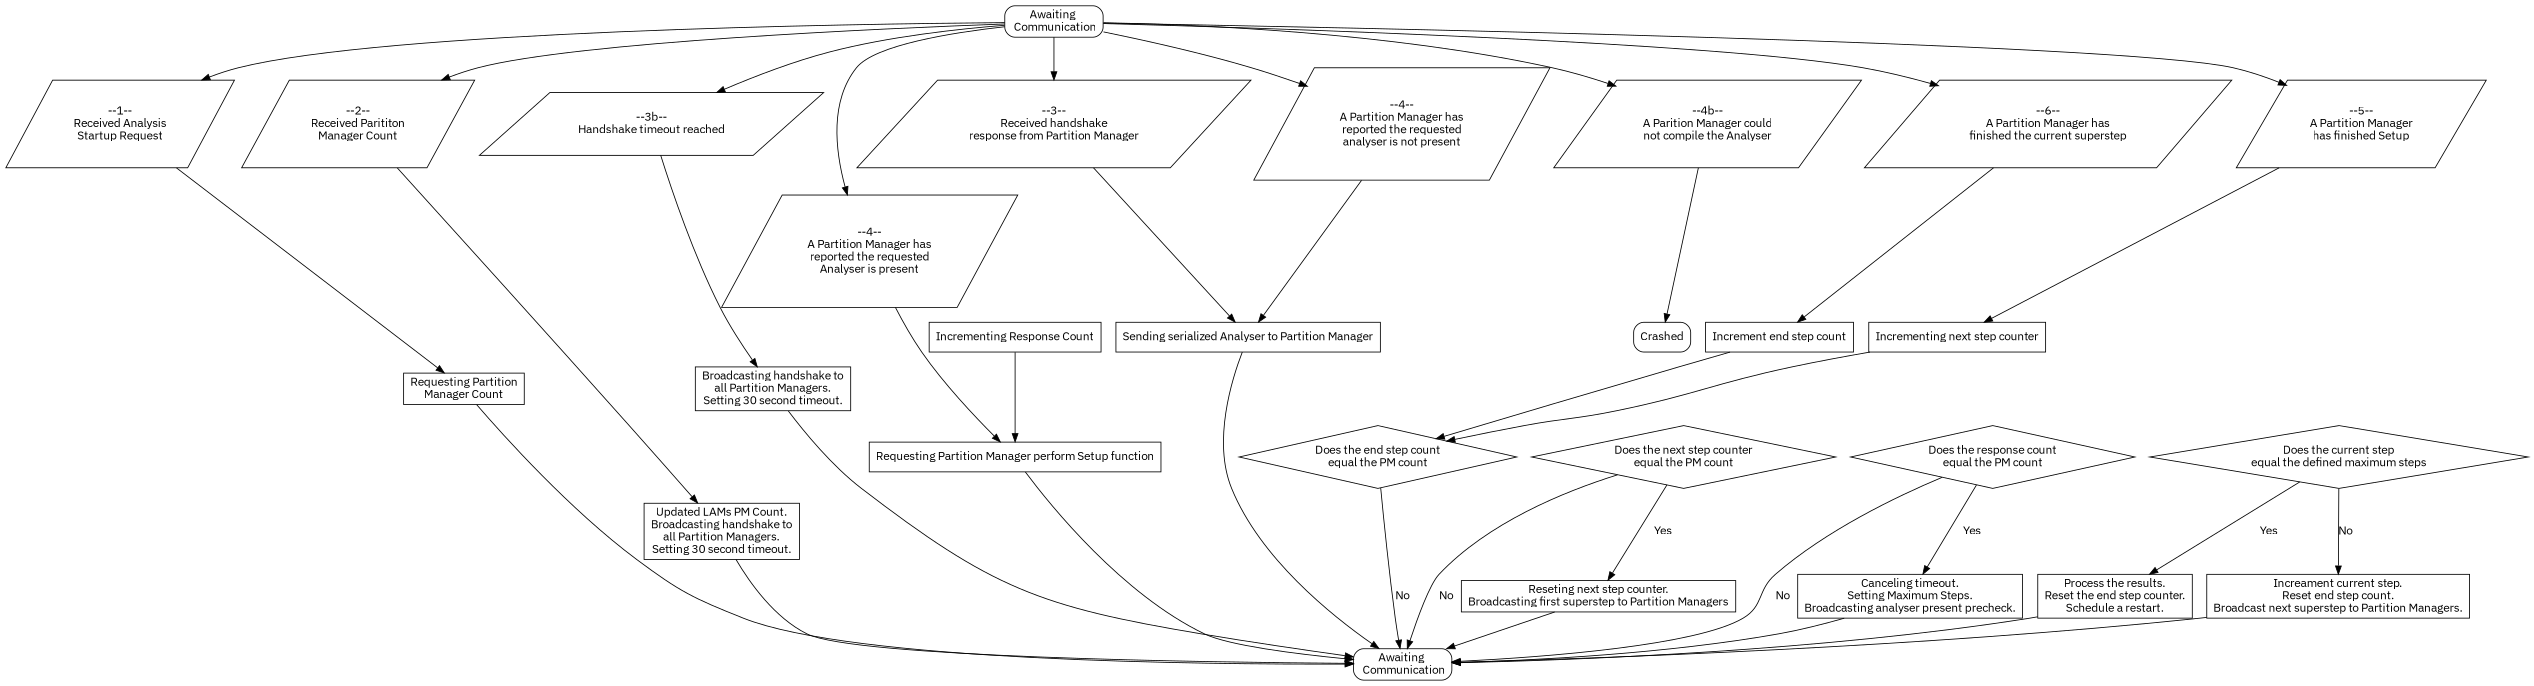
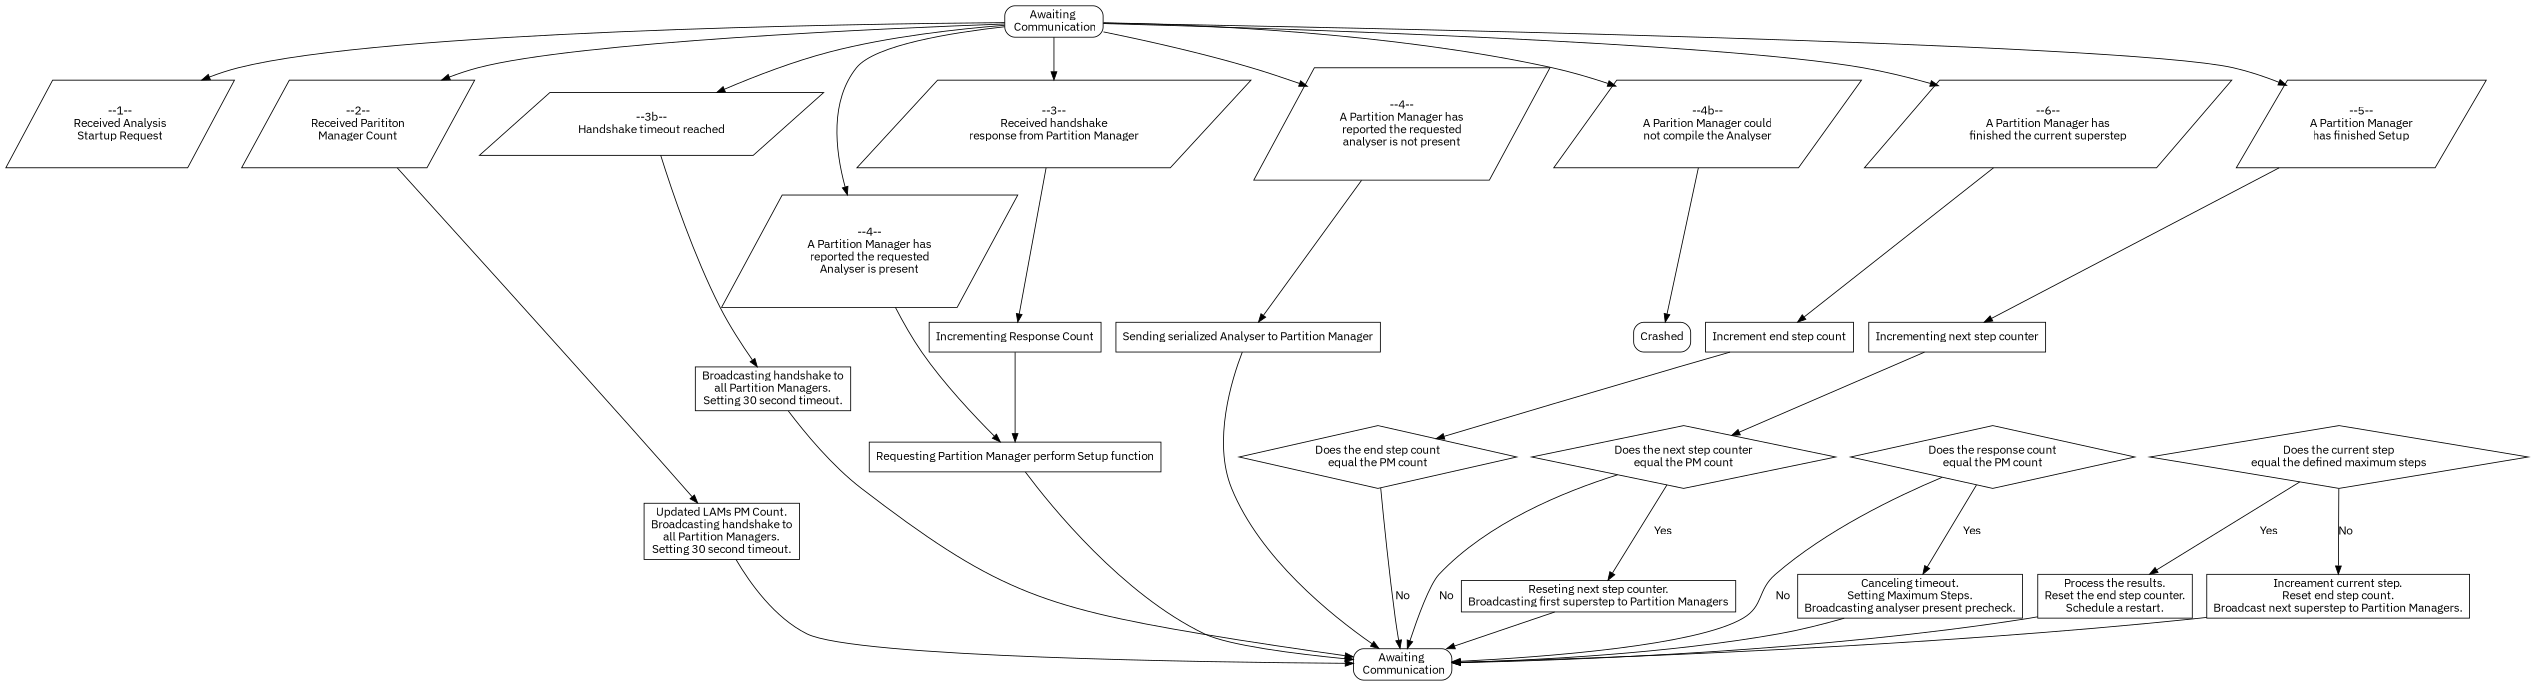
edge "--3-- Received handshake response from Partition Manager" -> "Sending serialized Analyser to Partition Manager": now "--3-- Received handshake response from Partition Manager" -> "Incrementing Response Count"
node "Requesting Partition Manager Count": removed
edge "Incrementing next step counter" -> "Does the end step count equal the PM count": now "Incrementing next step counter" -> "Does the next step counter equal the PM count"
